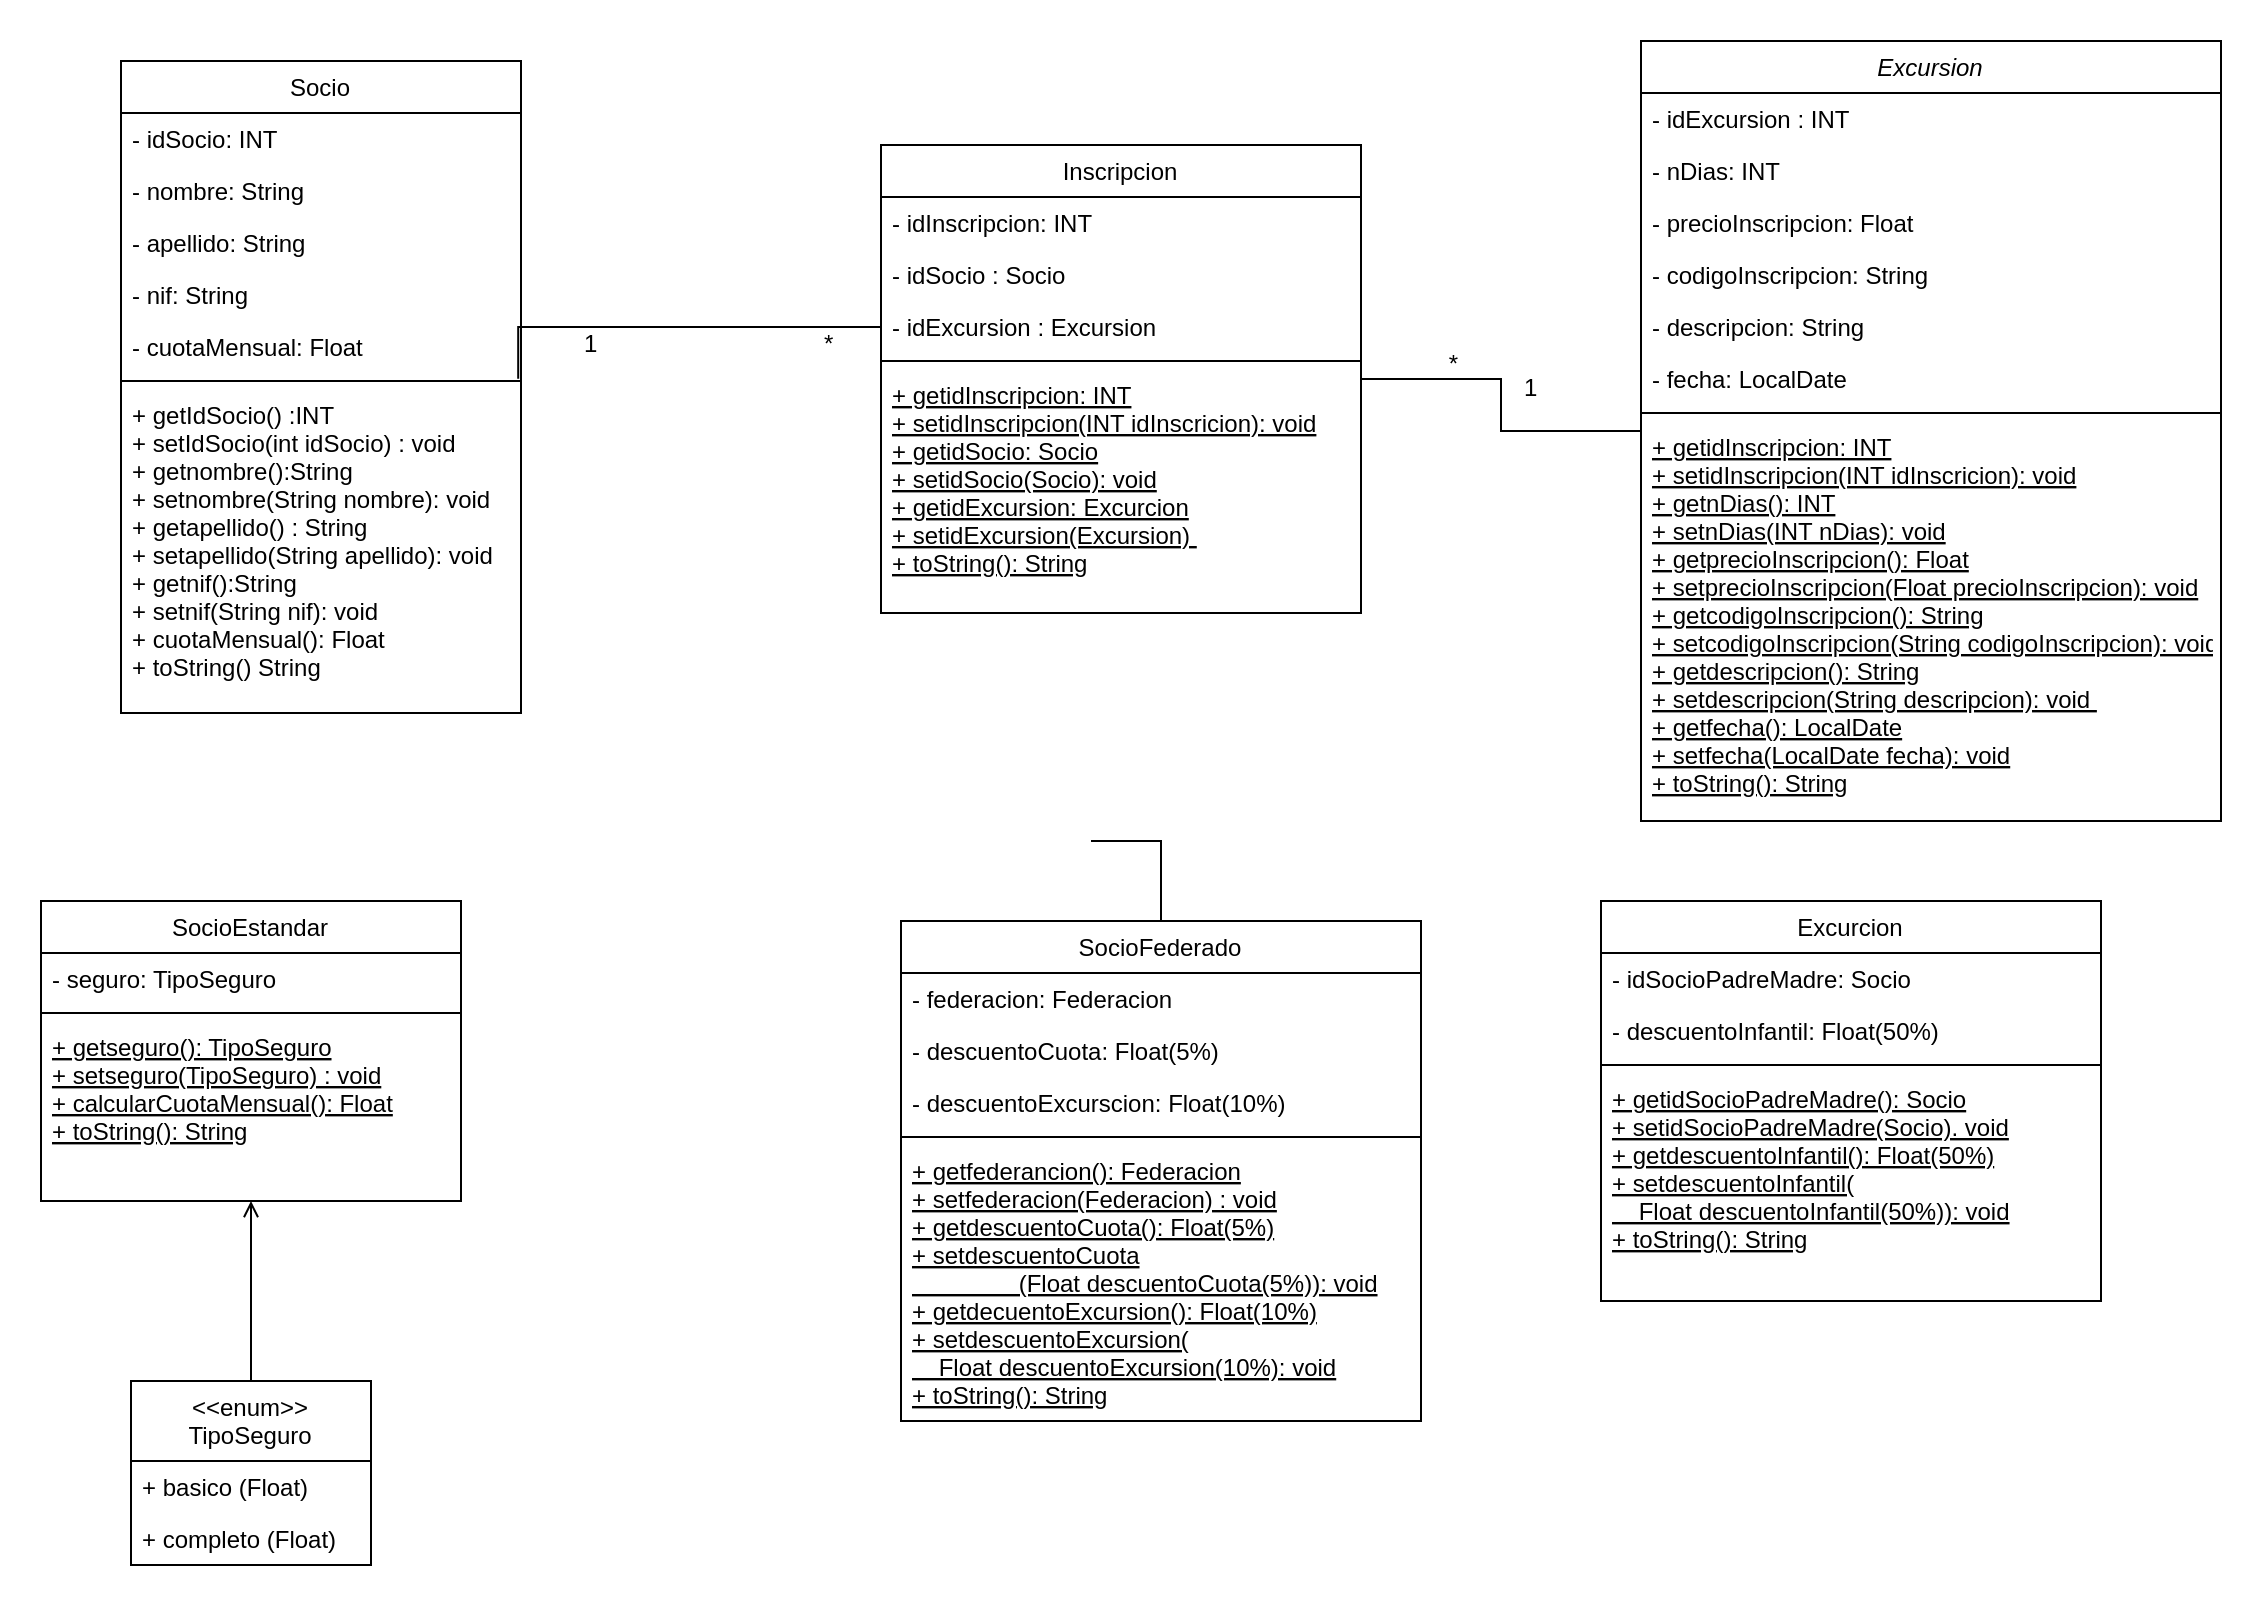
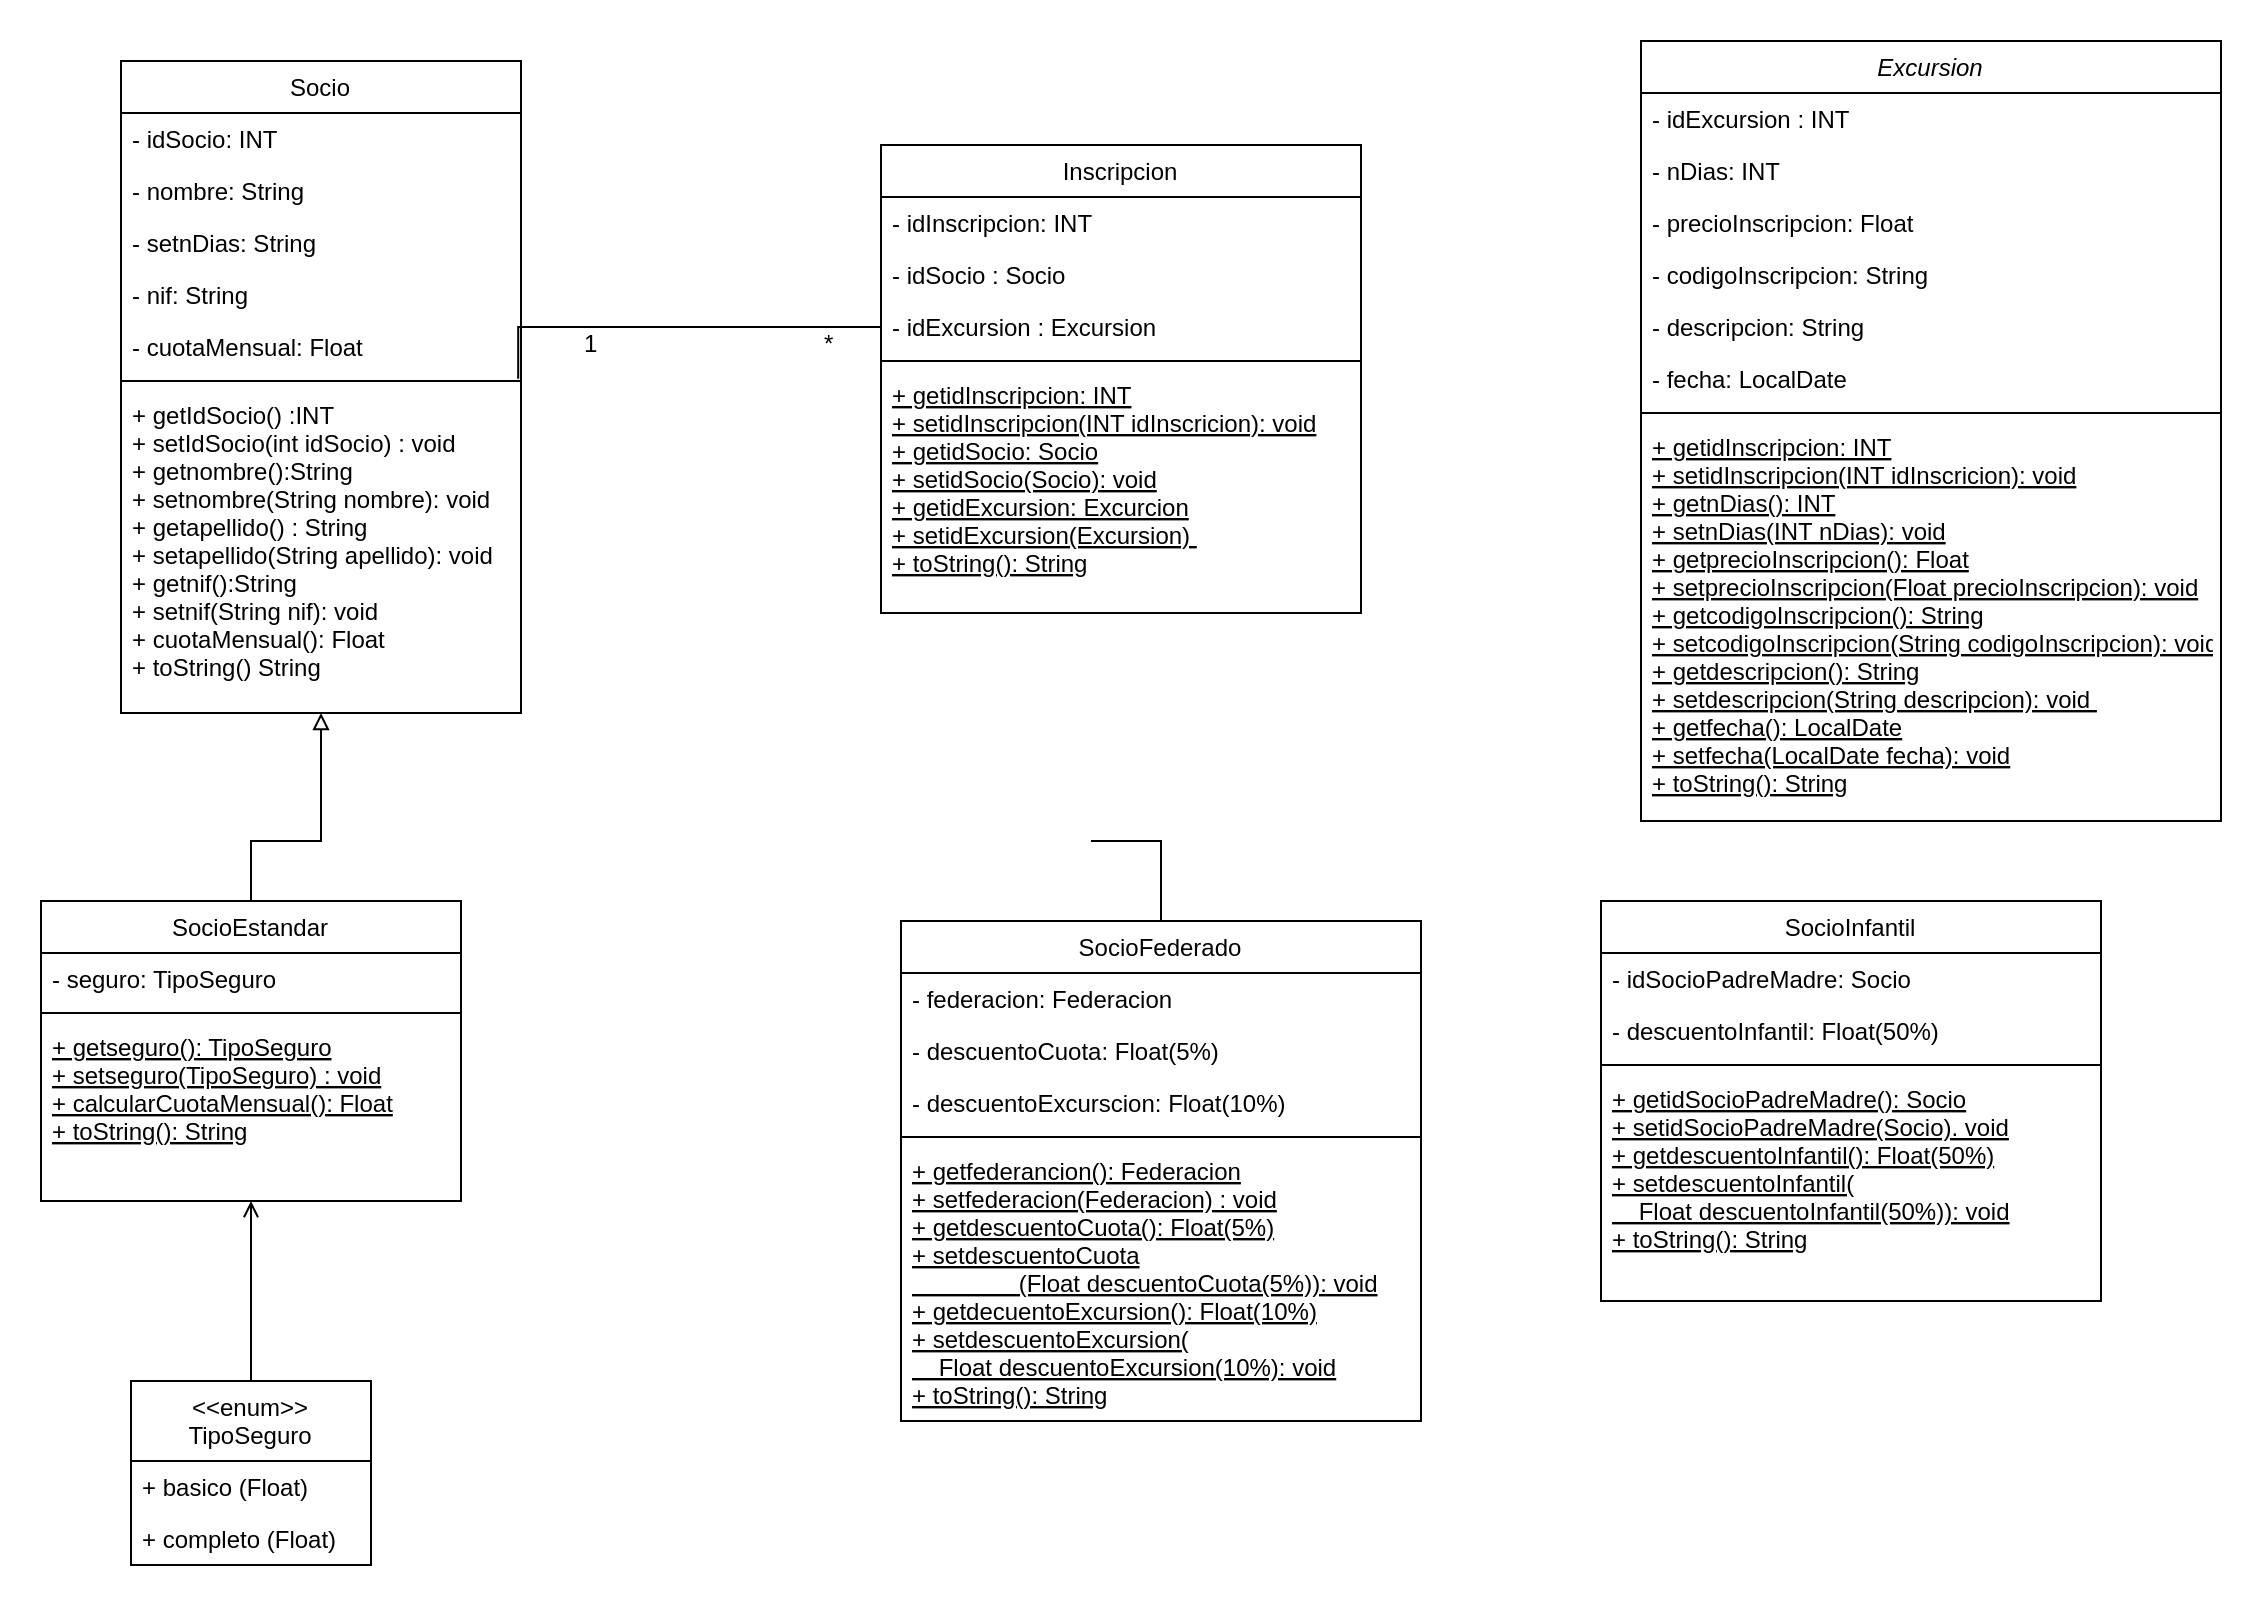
node "- apellido: String": label "- apellido: String" -> "- setnDias: String"
edge "Inscripcion" -- "Excursion": removed, labels "*", "1"
edge "SocioEstandar" -> "Socio": added
node "Excurcion": label "Excurcion" -> "SocioInfantil"
